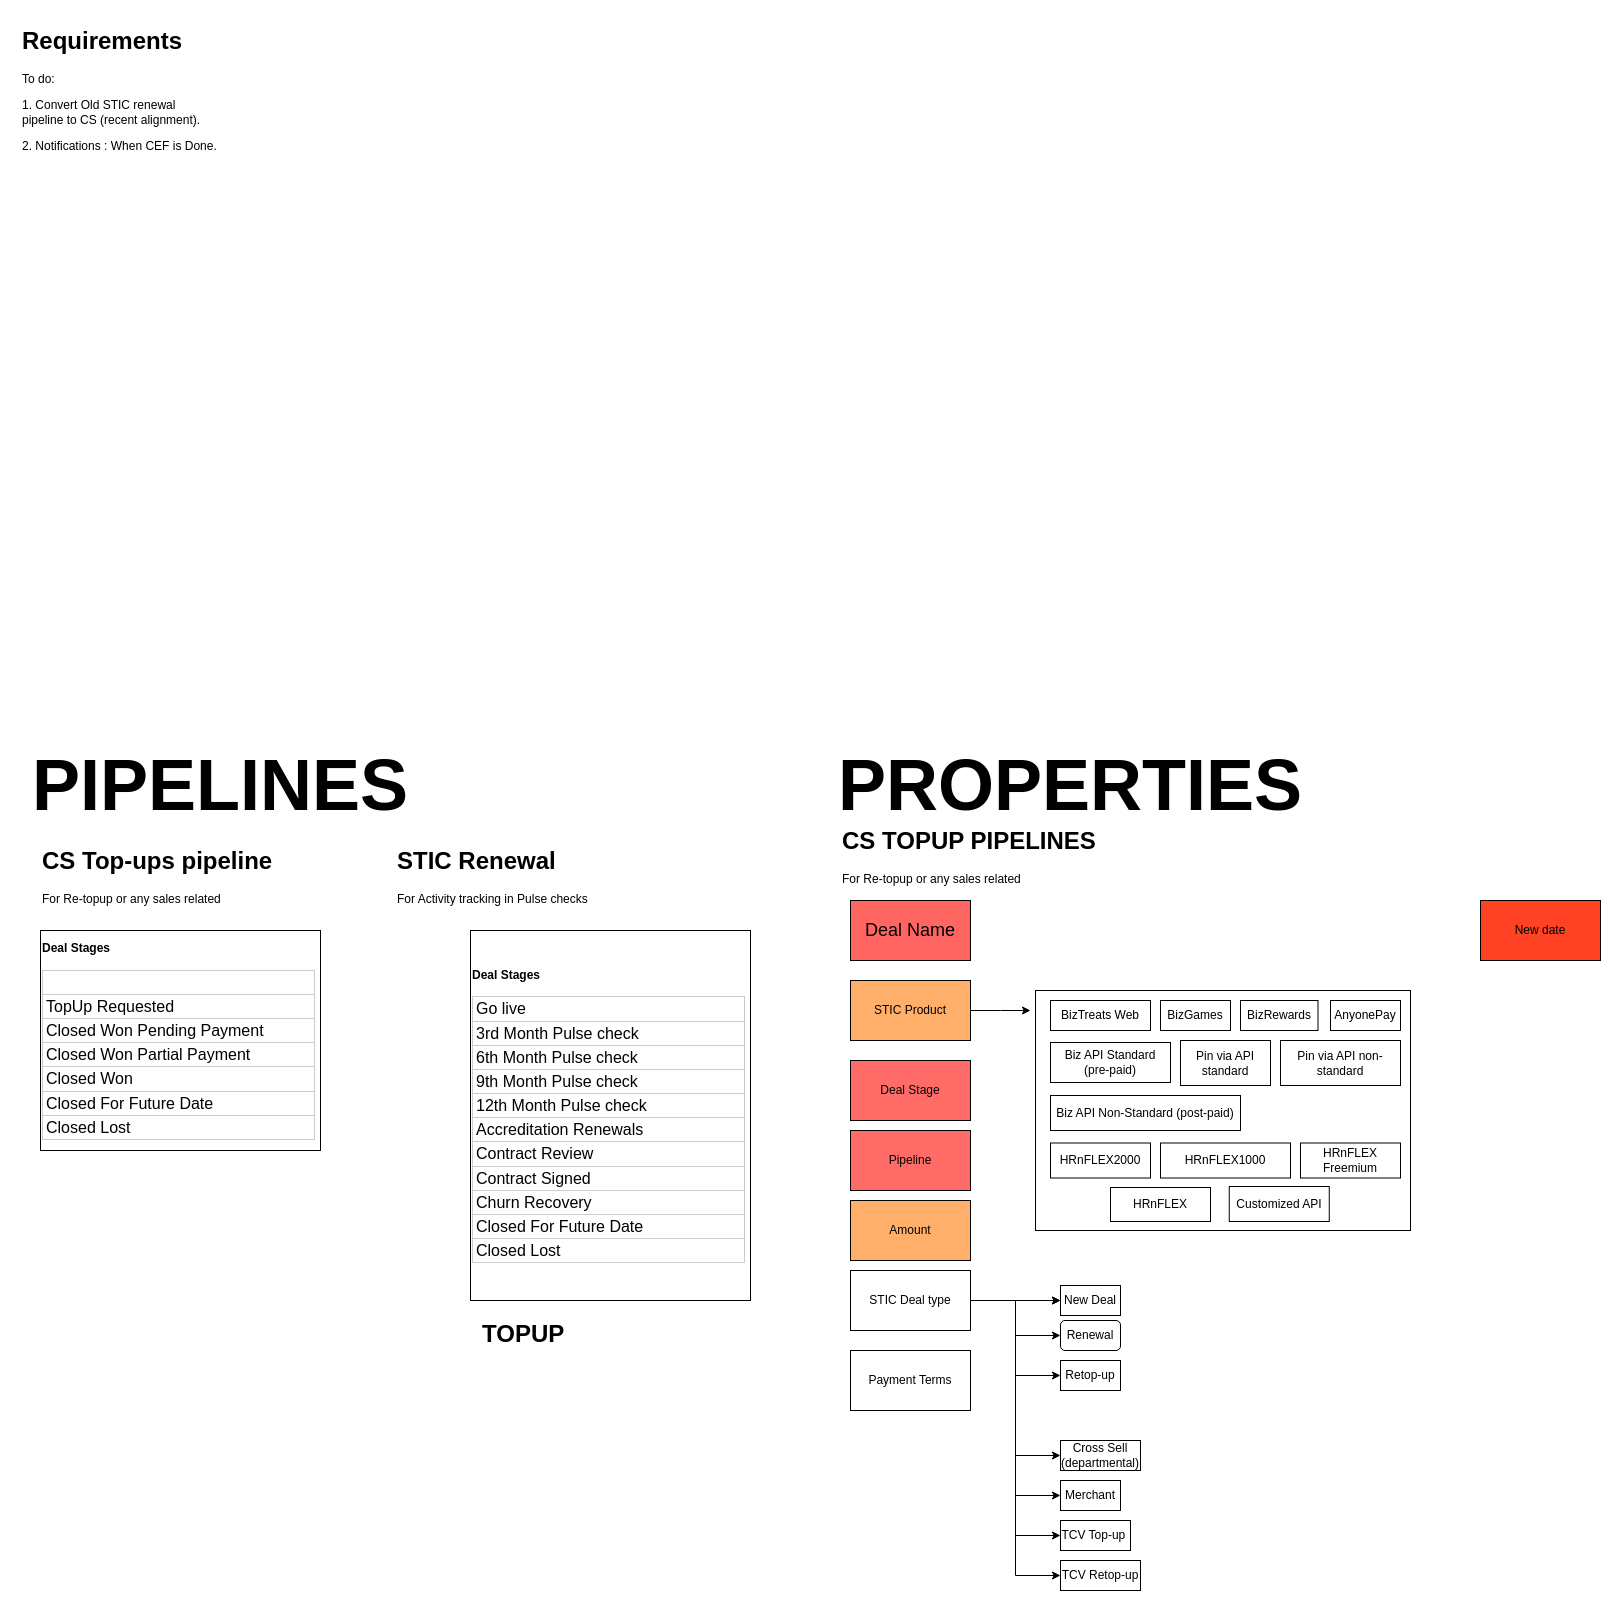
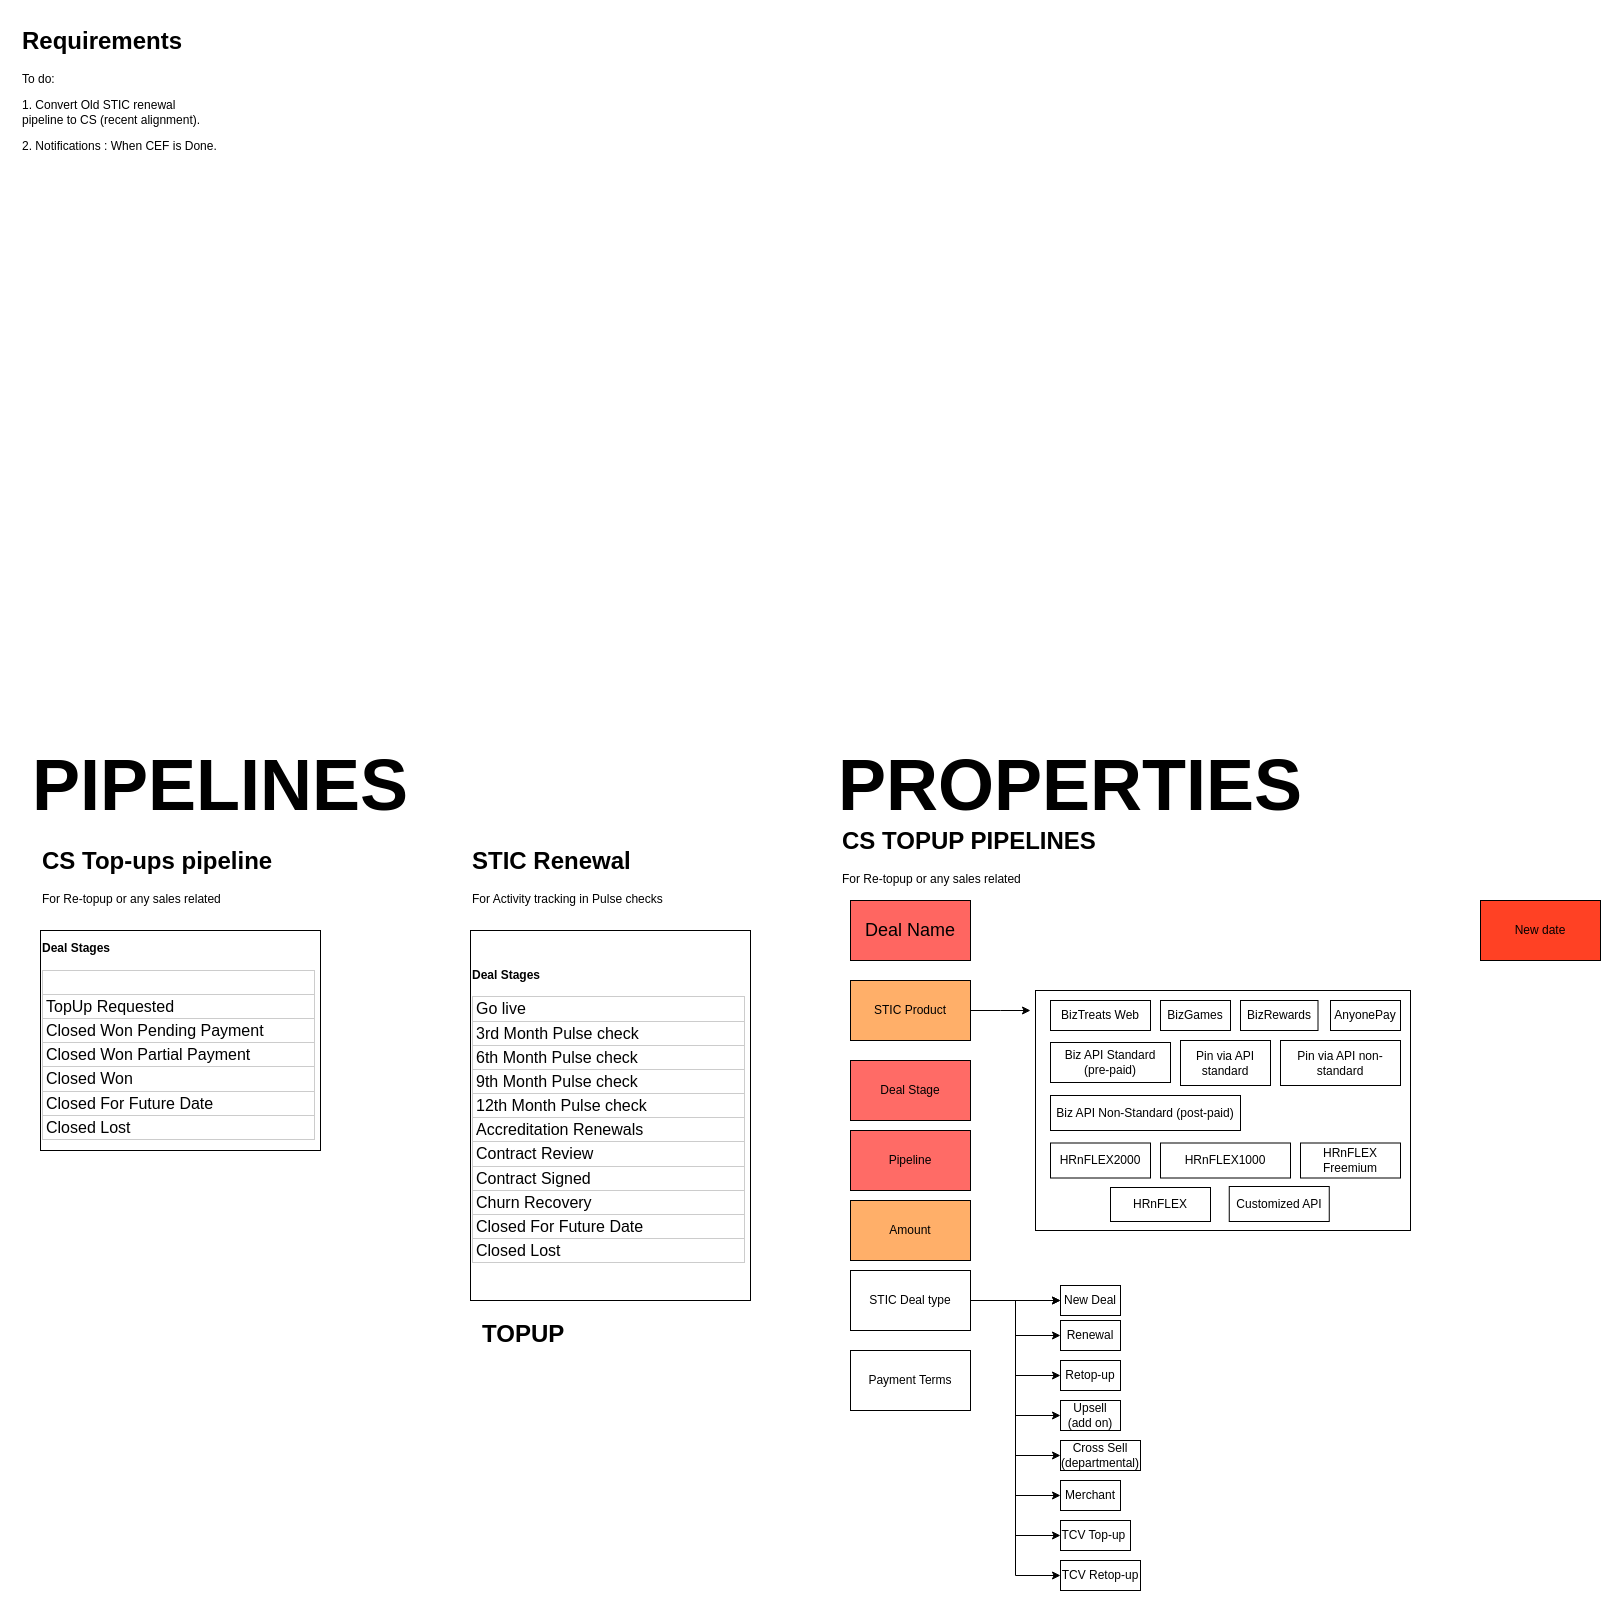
node "STIC RenewalFor Activity tracking in Pulse checks": moved (511, 876) -> (586, 876)
node "Renewal": shape rounded rectangle -> rectangle
edge "STIC Deal type" -> "Upsell (add on)": added
node "Upsell (add on)": added
